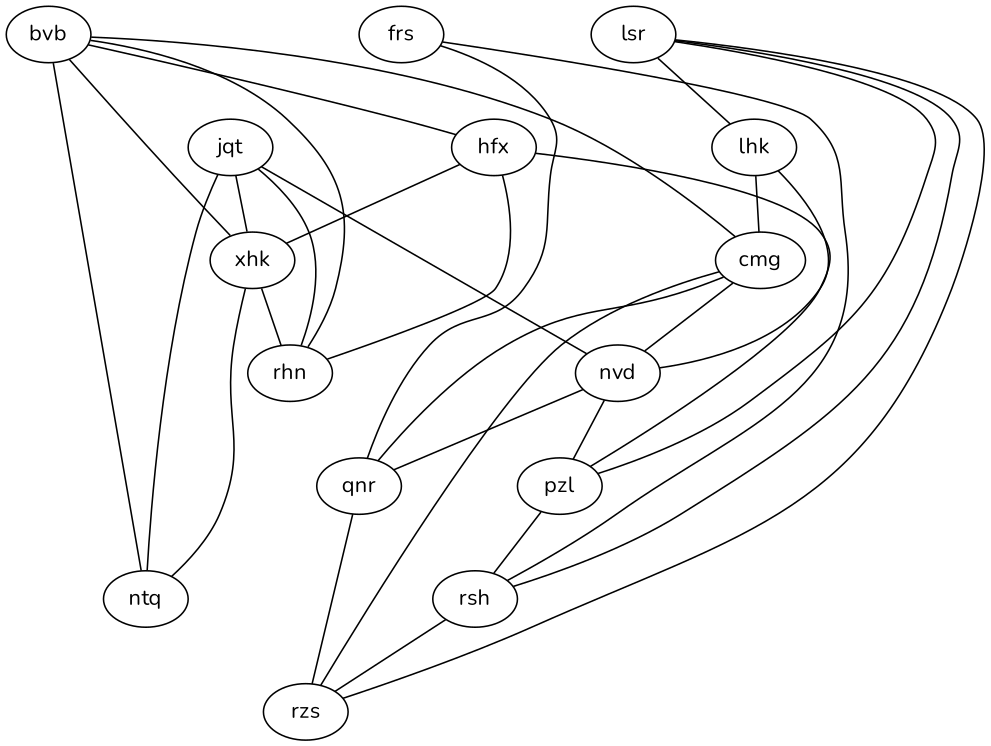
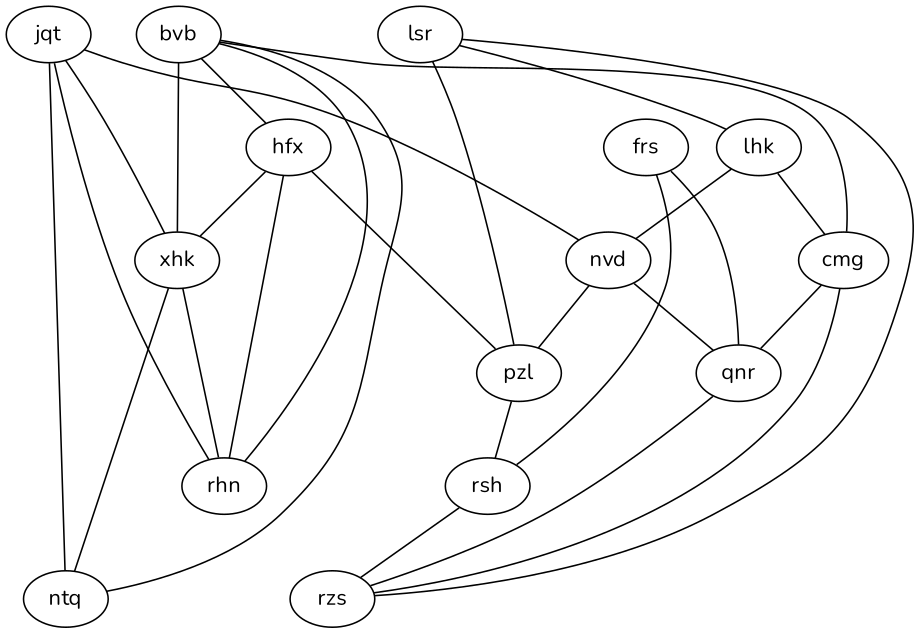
edge "lsr" -- "rsh": removed
edge "cmg" -- "nvd": removed
